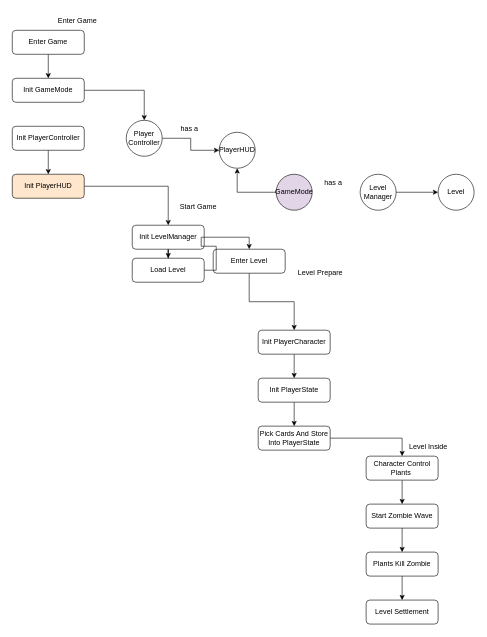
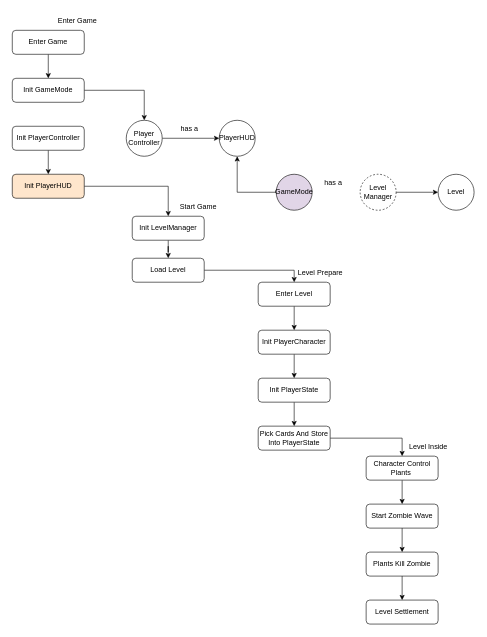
node "PlayerHUD": moved (237, 150) -> (237, 138)
node "Level Manager": style solid -> dashed
node "Init LevelManager": moved (168, 237) -> (168, 228)
node "Enter Level": moved (249, 261) -> (294, 294)
